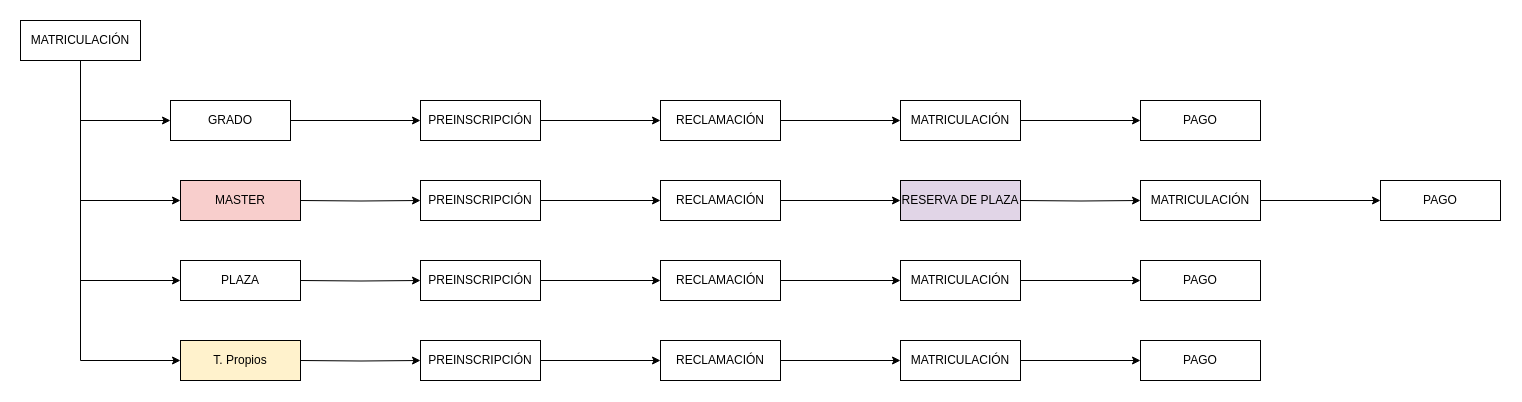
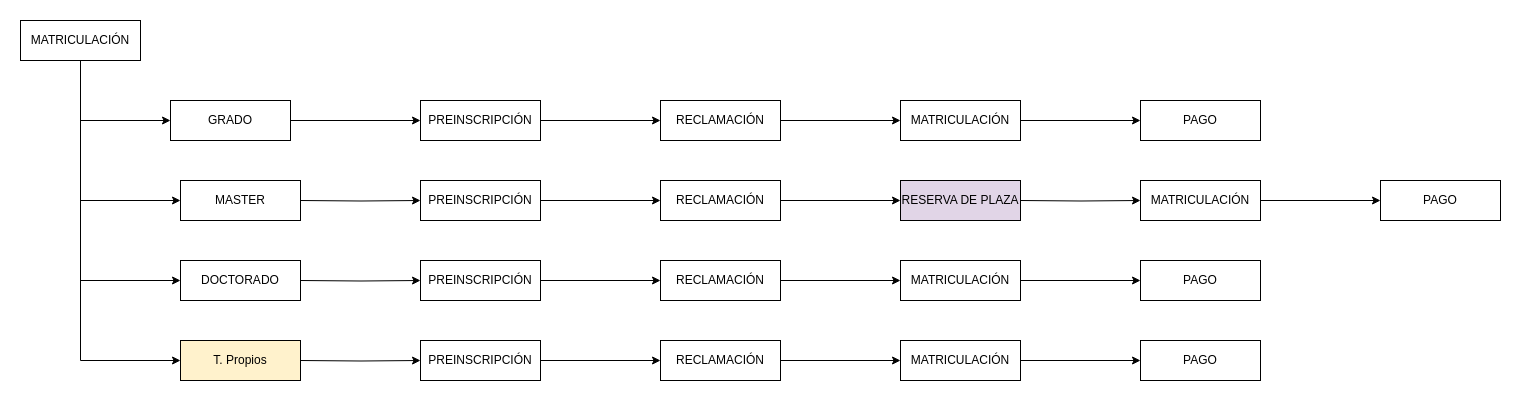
node "MASTER": fillcolor #f8cecc -> #ffffff
node "PLAZA": label "PLAZA" -> "DOCTORADO"
